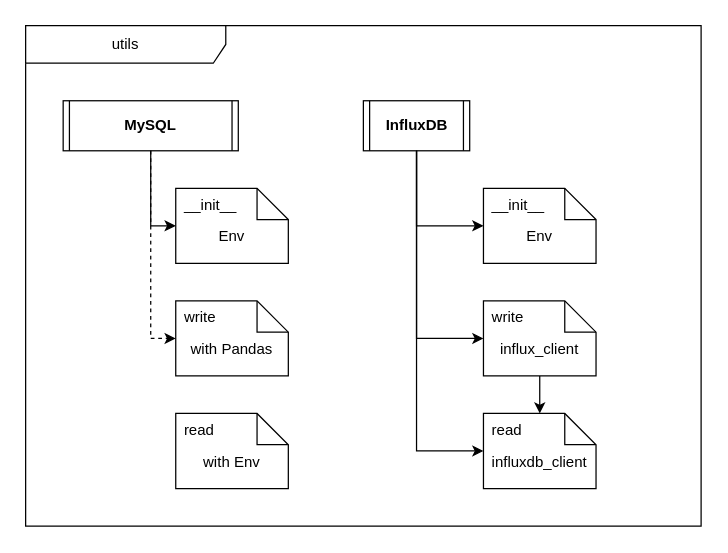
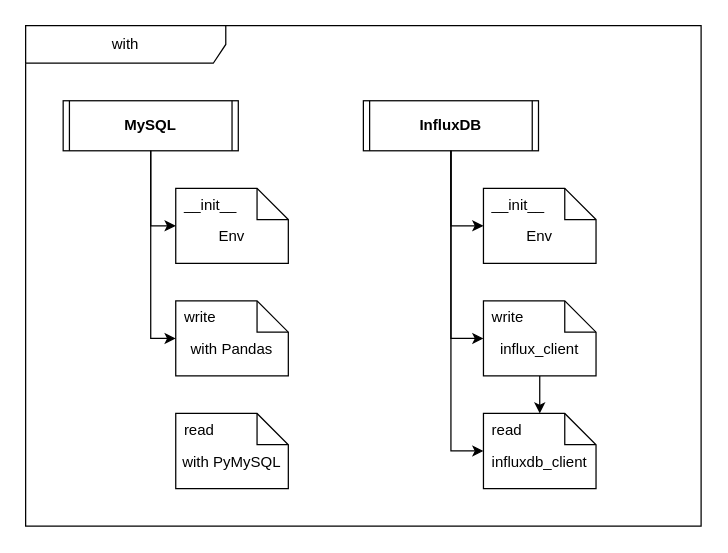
node "utils": label "utils" -> "with"
node "InfluxDB": size 106x50 -> 175x50
edge "MySQL" -> "with Pandas": style dashed -> solid
node "with Env": label "with Env" -> "with PyMySQL"
